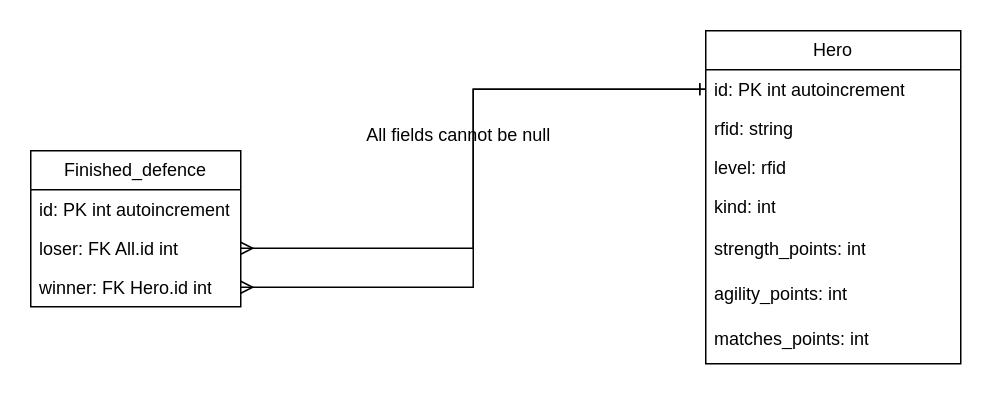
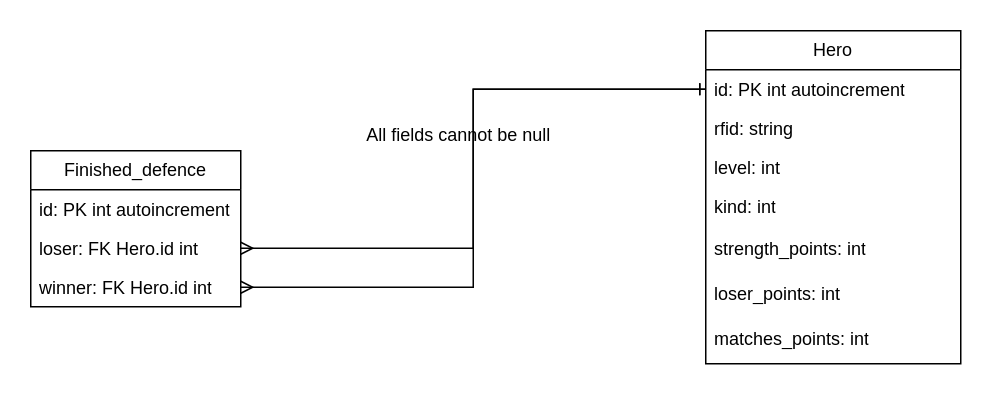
node "level: rfid": label "level: rfid" -> "level: int"
node "loser: FK All.id int": label "loser: FK All.id int" -> "loser: FK Hero.id int"
node "agility_points: int": label "agility_points: int" -> "loser_points: int"
